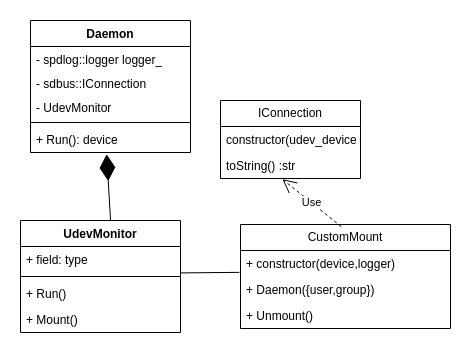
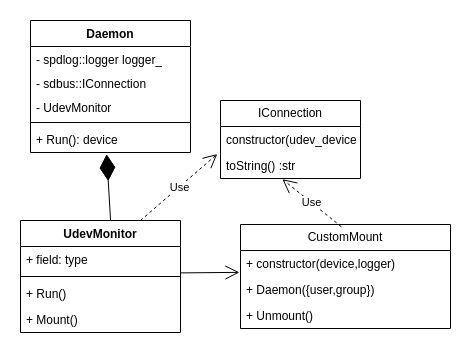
edge "UdevMonitor" -> "constructor(udev_device)": added, label "Use"
edge "+ field: type" -- "+ constructor(device,logger)": arrowhead none -> open
